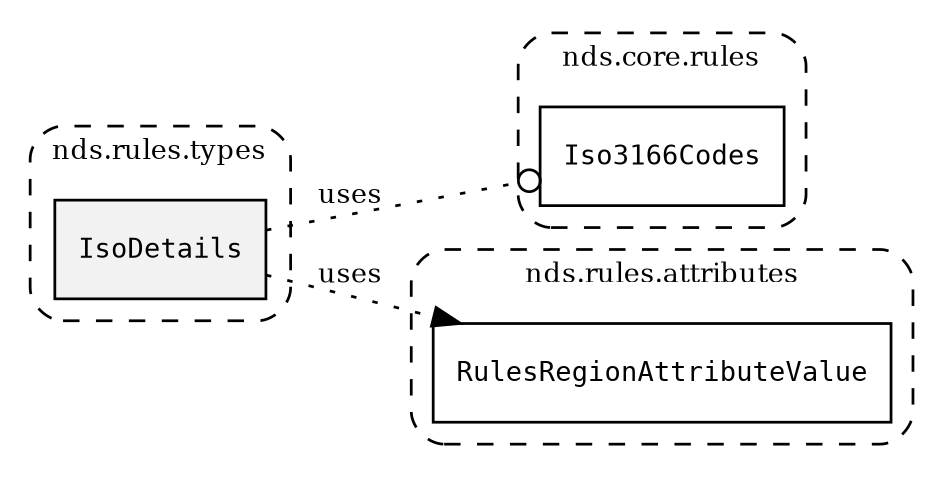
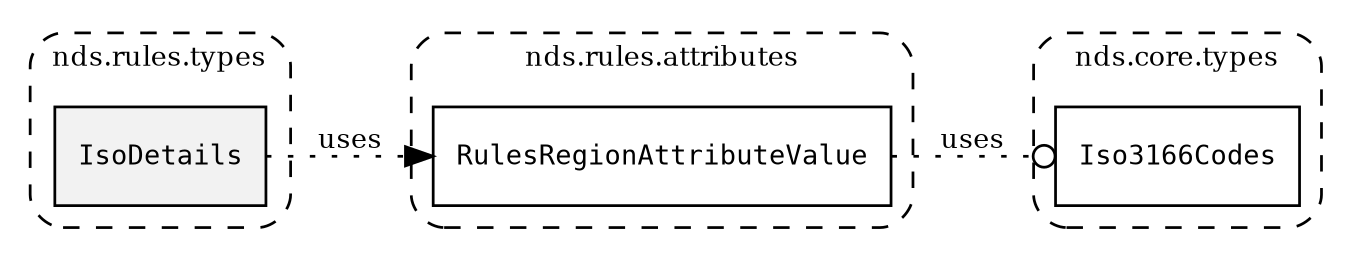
cluster "nds.core.rules": label "nds.core.rules" -> "nds.core.types"
edge "IsoDetails" -> "Iso3166Codes": now "RulesRegionAttributeValue" -> "Iso3166Codes"
